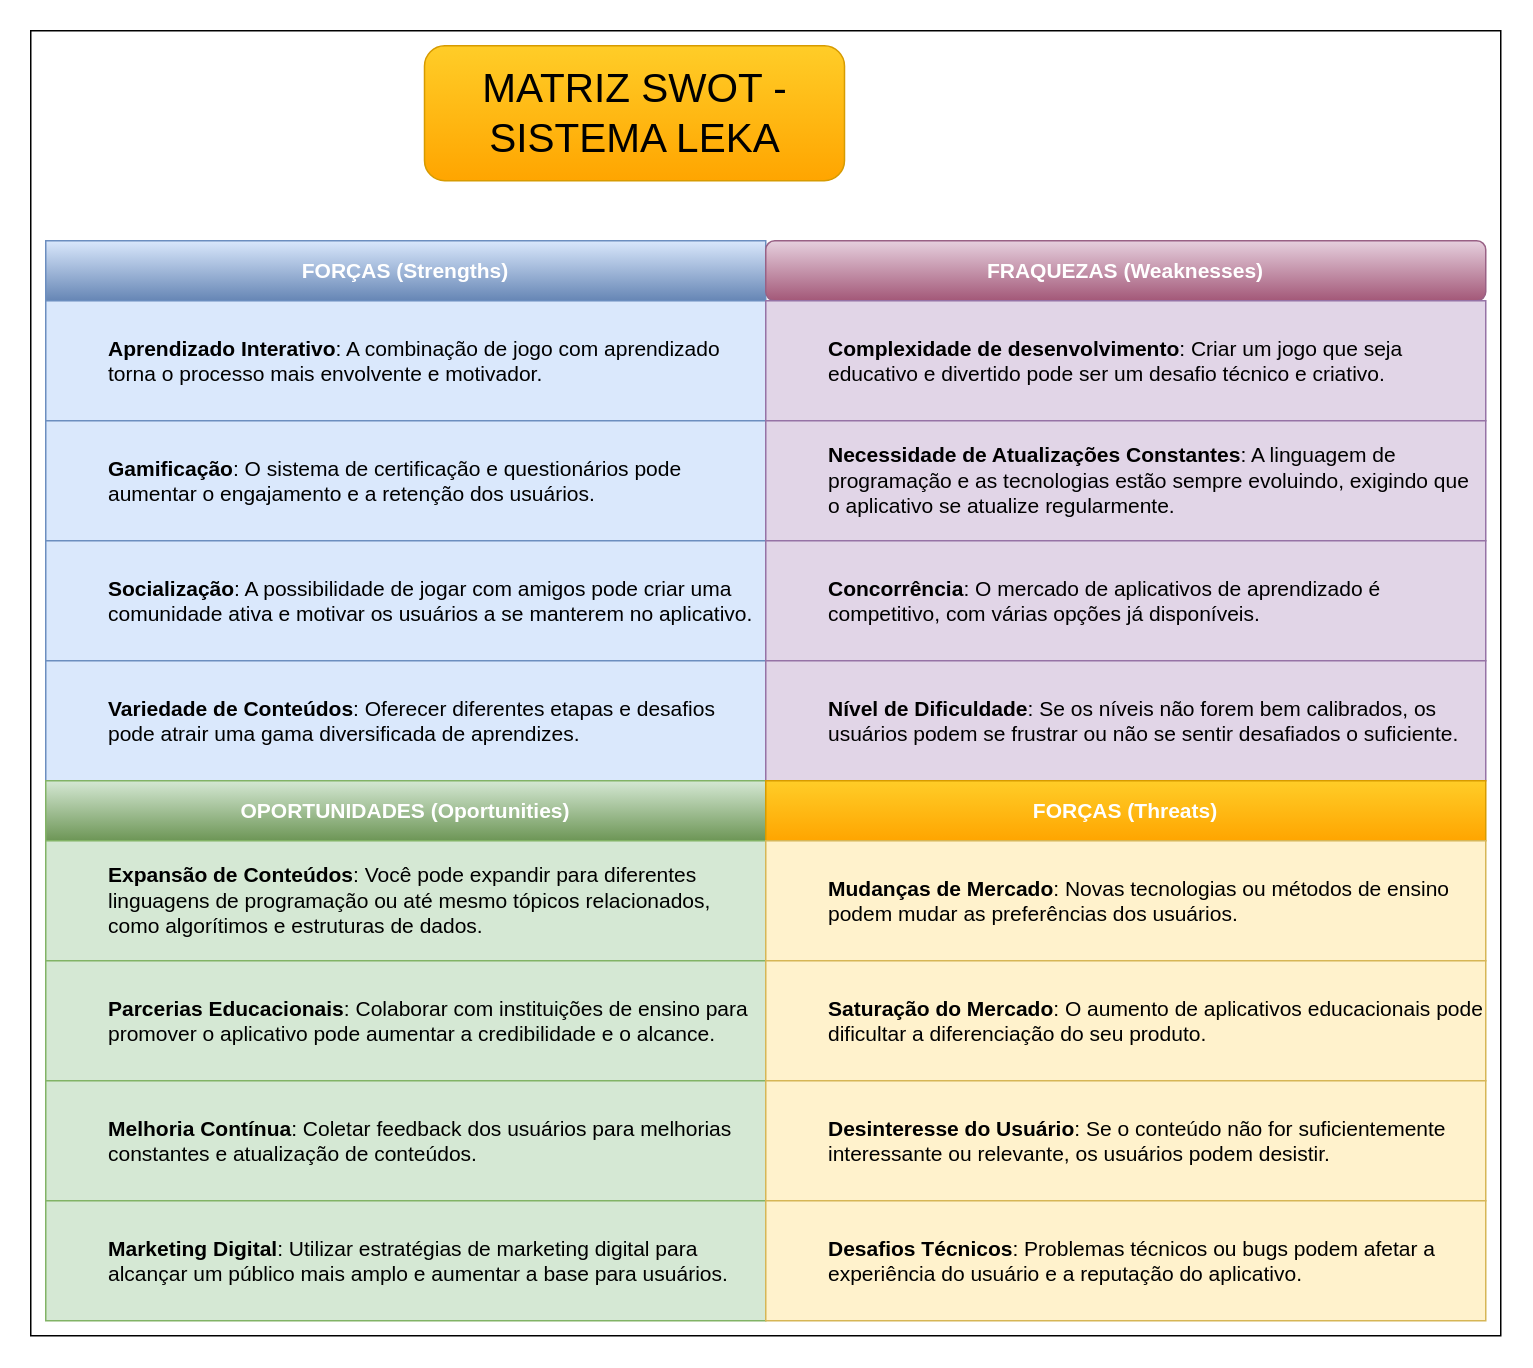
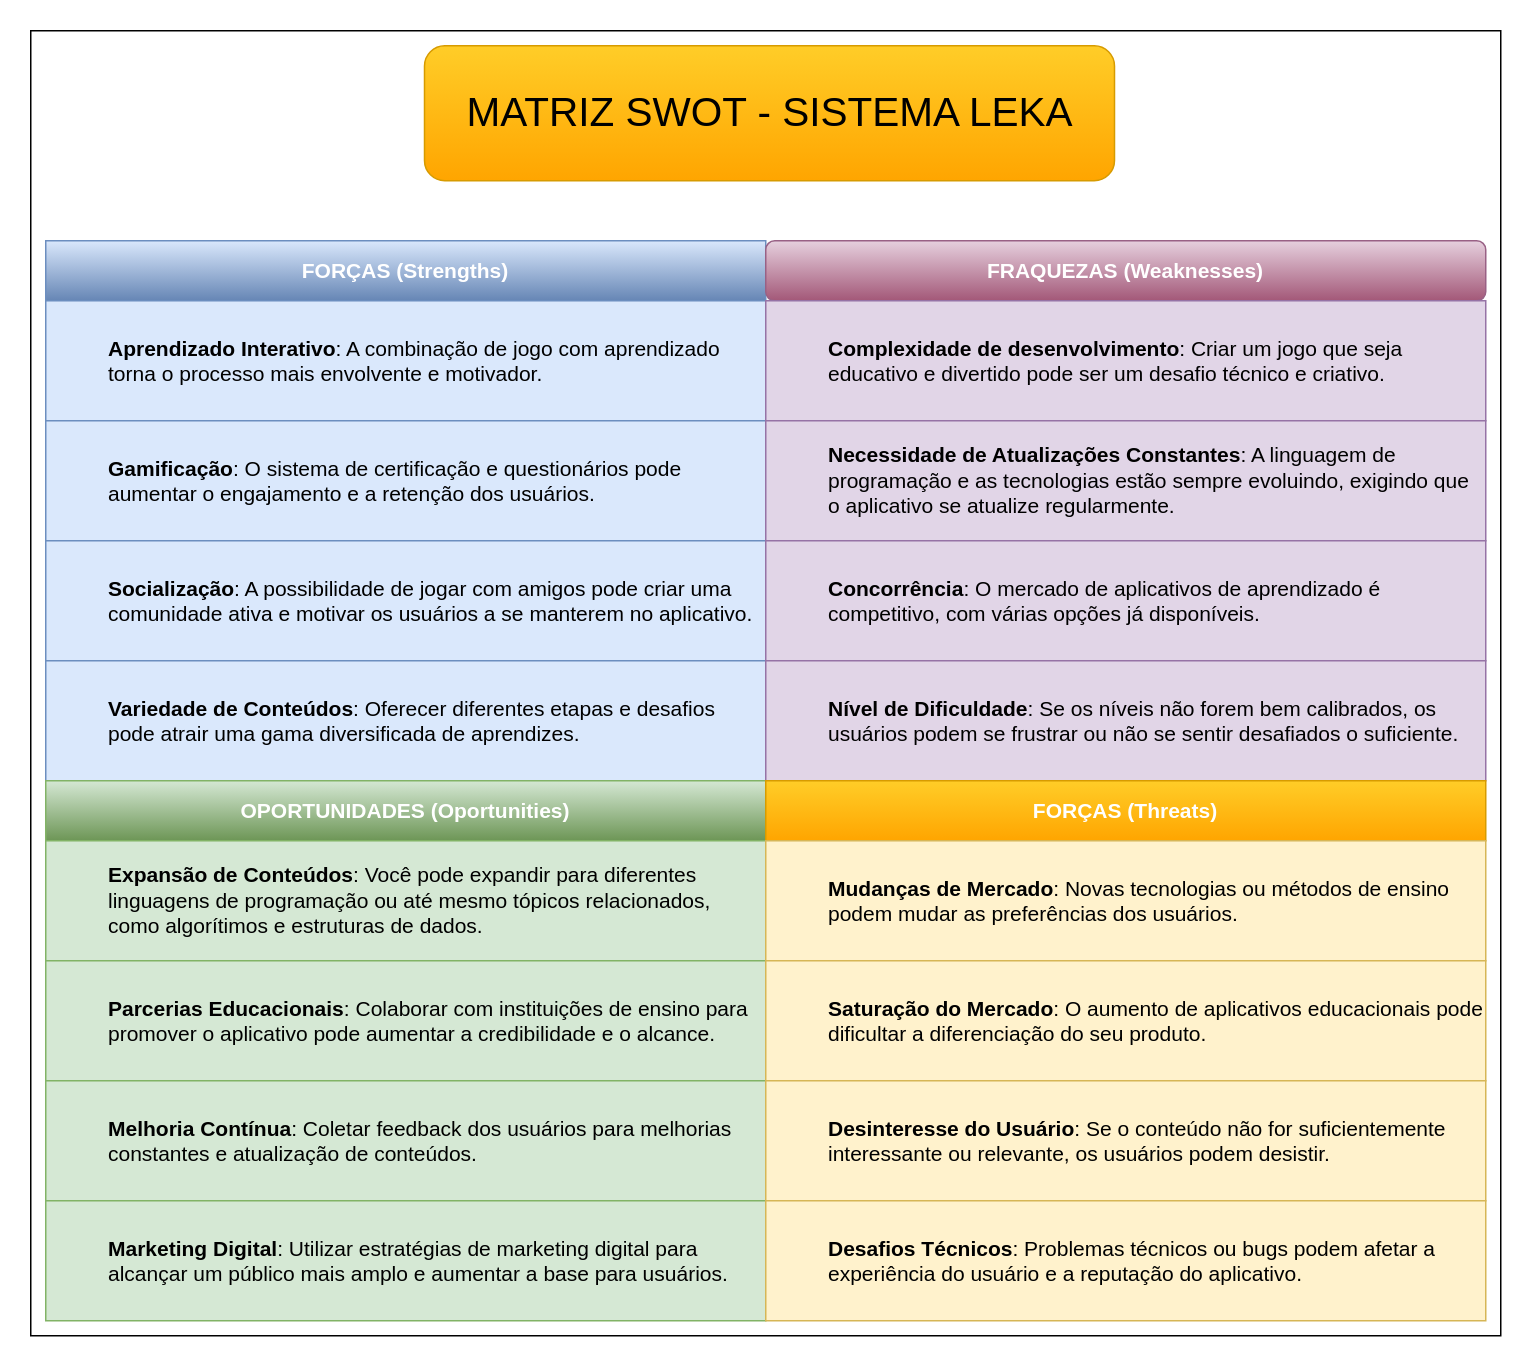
node "MATRIZ SWOT - SISTEMA LEKA": size 420x135 -> 690x135
